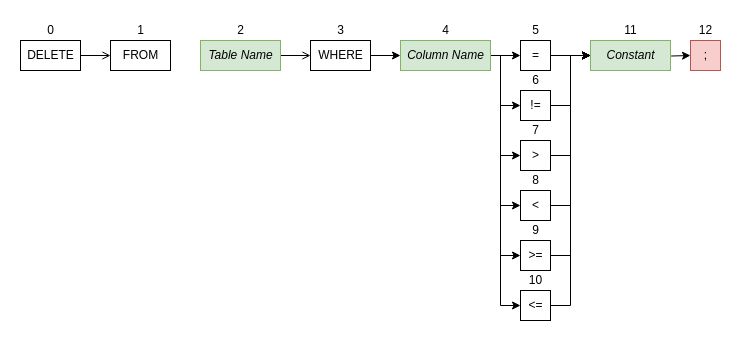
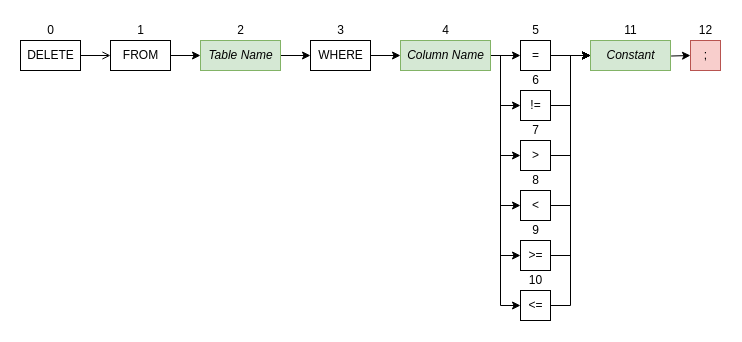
edge "FROM" -> "Table Name": added
edge "Table Name" -> "WHERE": arrowhead open -> classic
